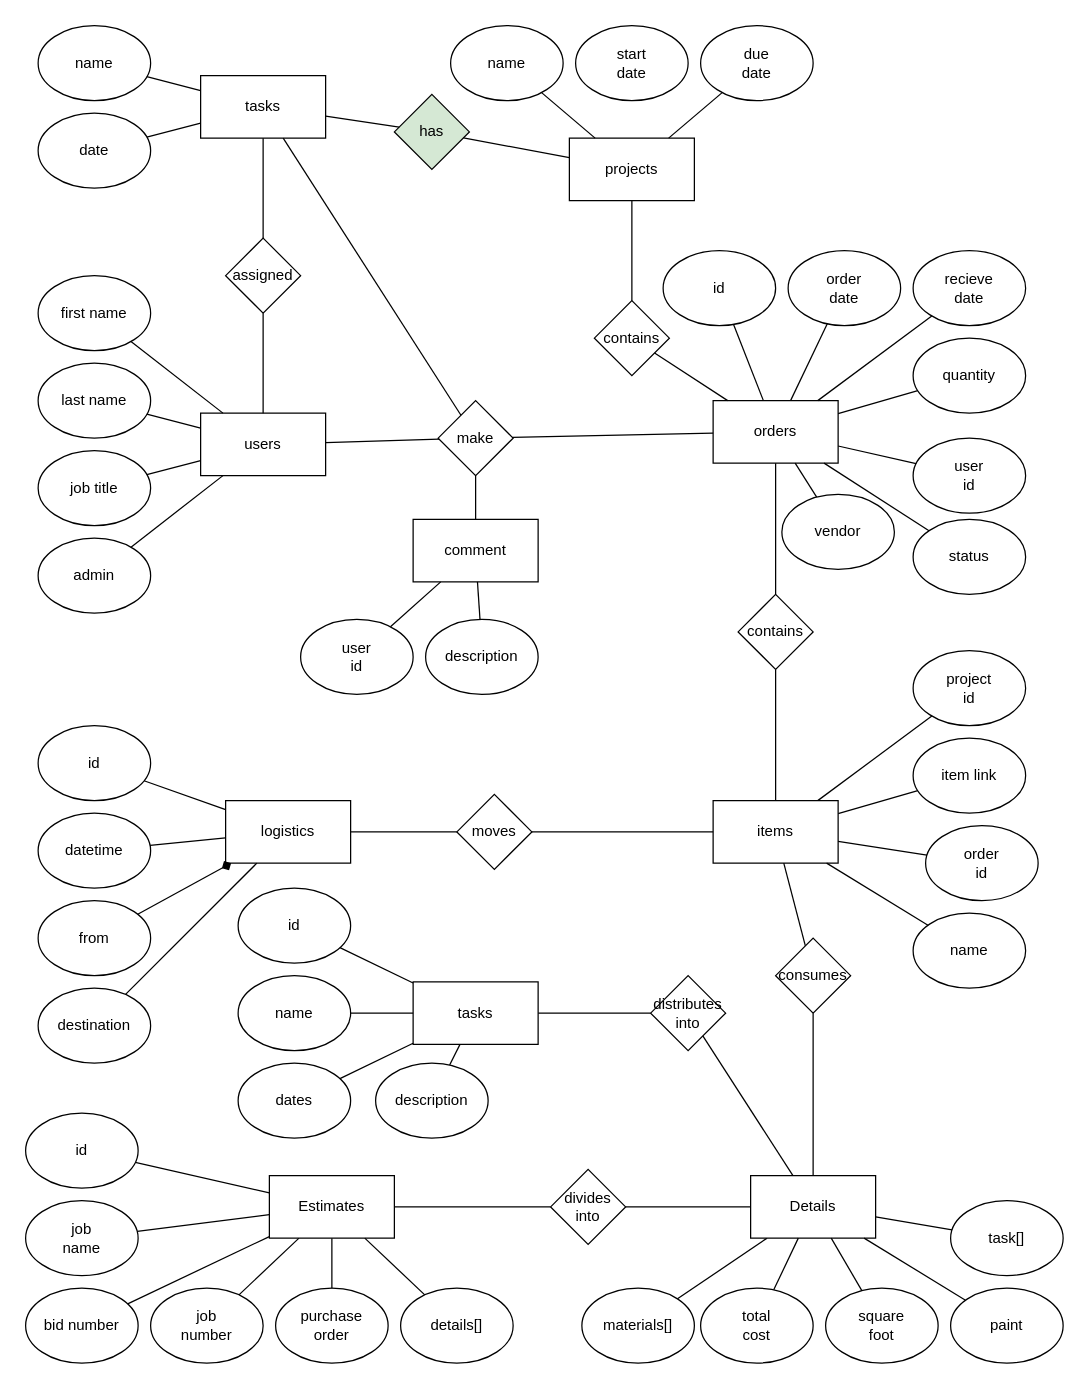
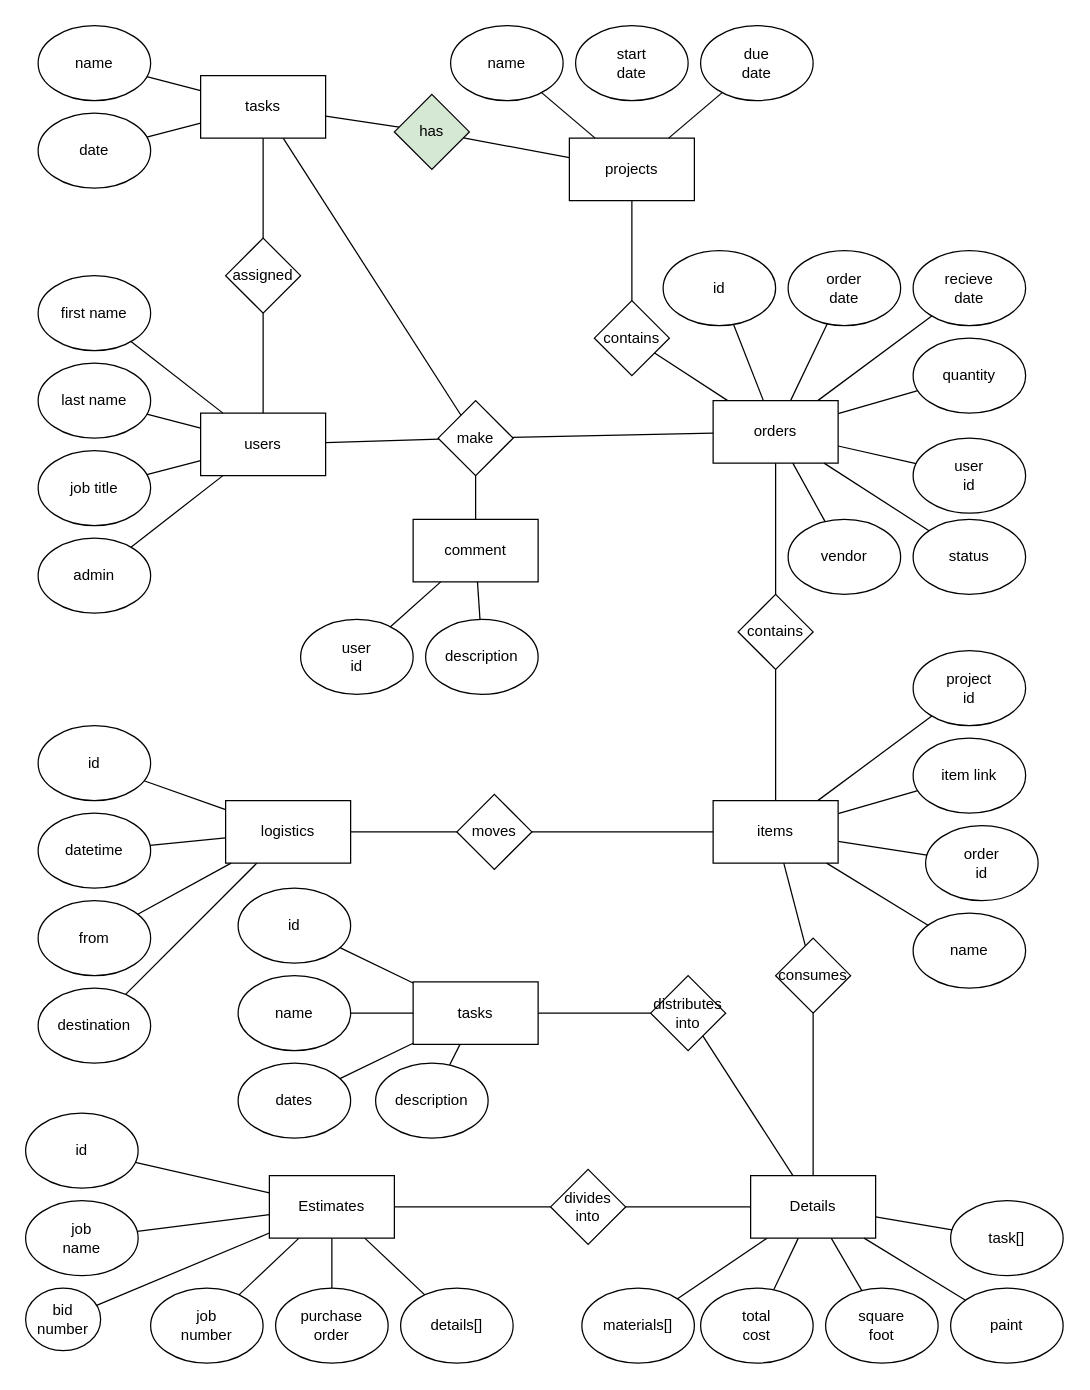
node "vendor": moved (838, 532) -> (844, 557)
edge "from" -> "logistics": arrowhead diamond -> none
node "bid number": size 113x75 -> 75x63
